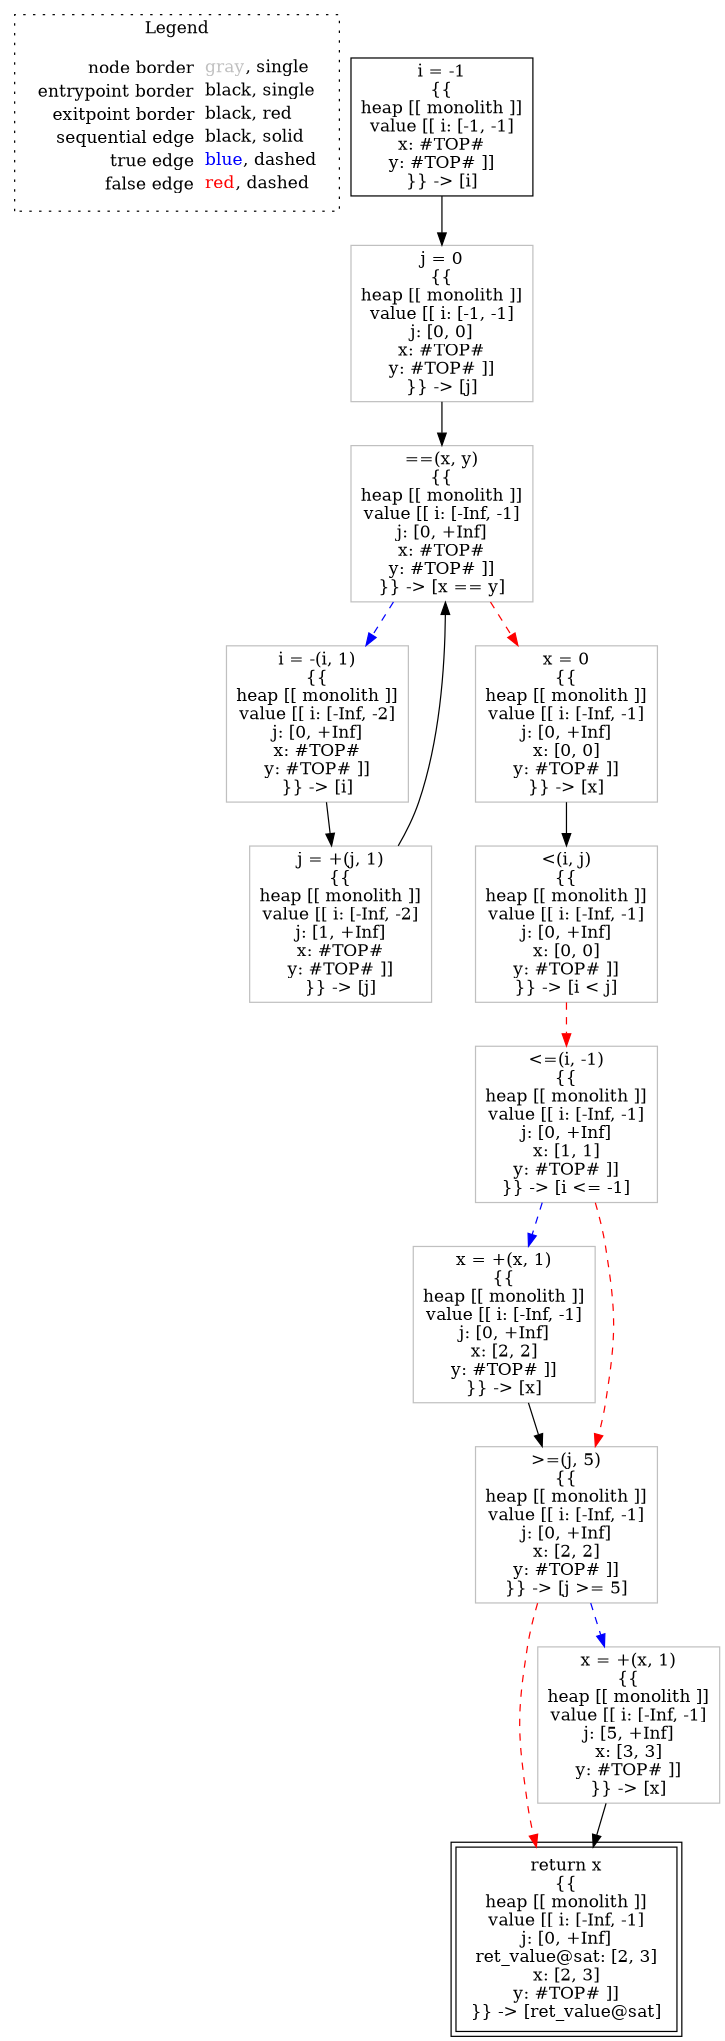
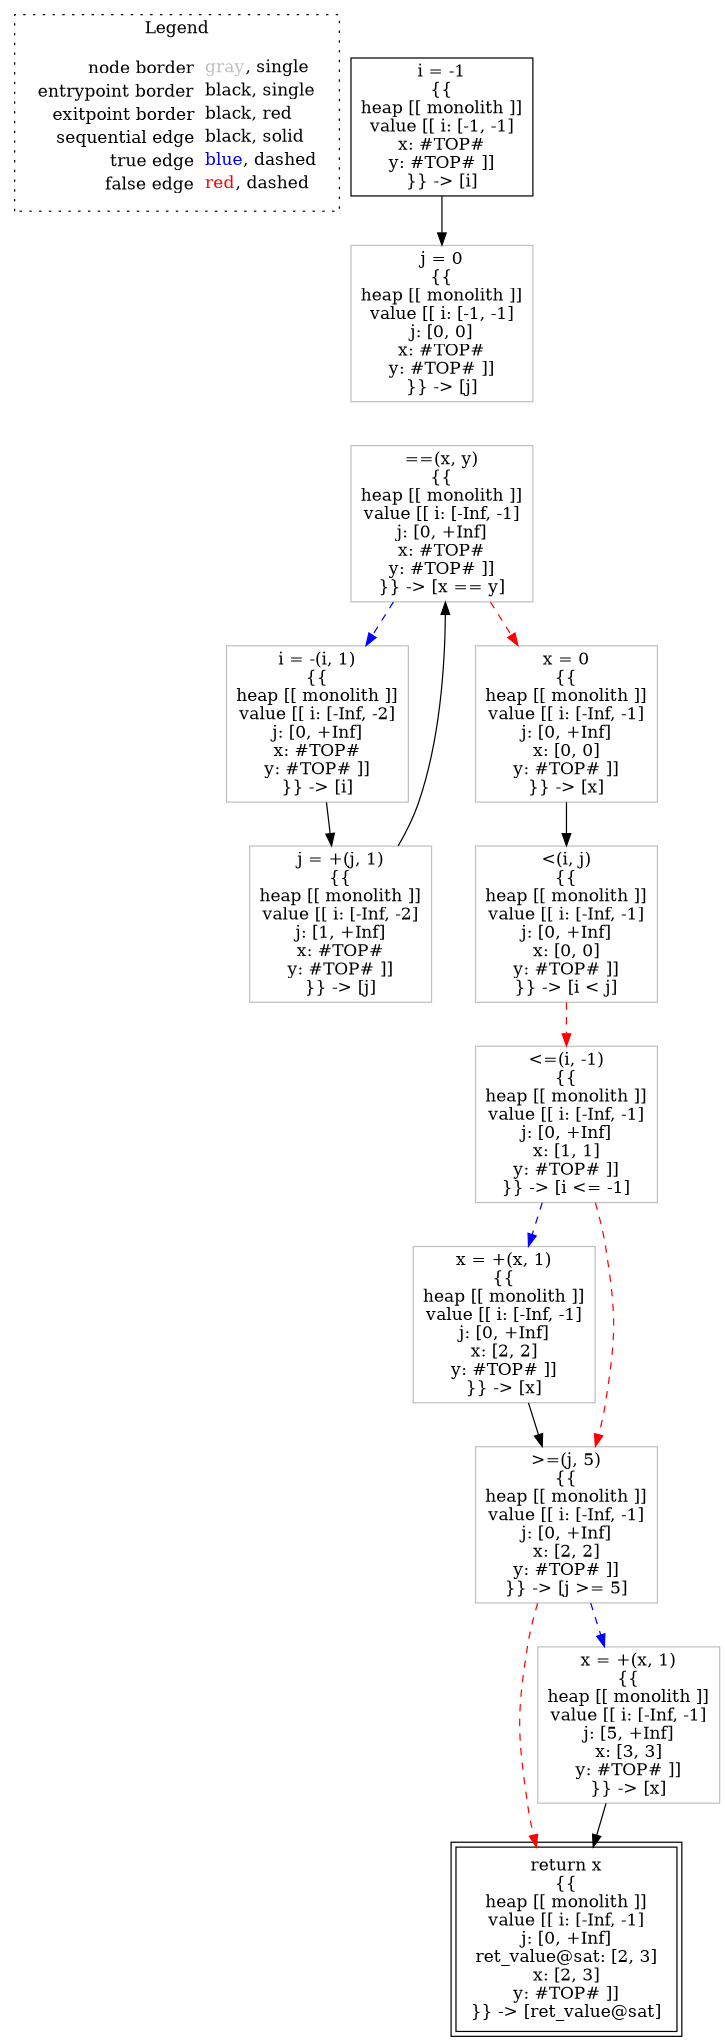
edge "j = 0" -> "==(x, y)": removed
